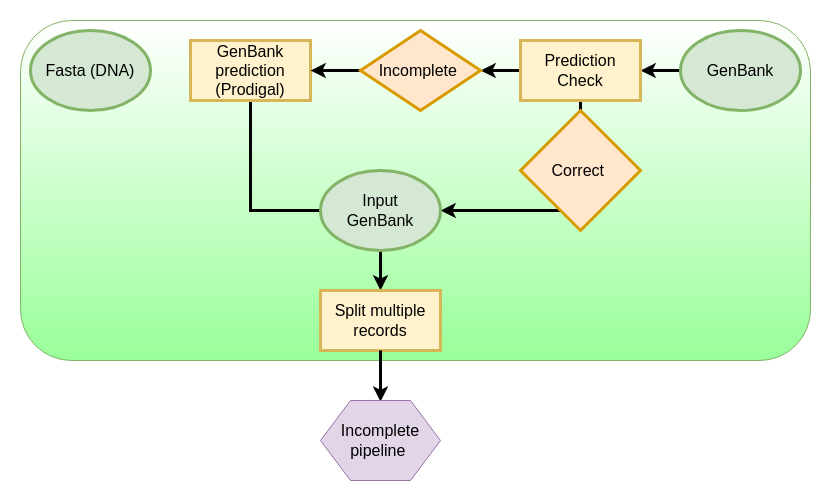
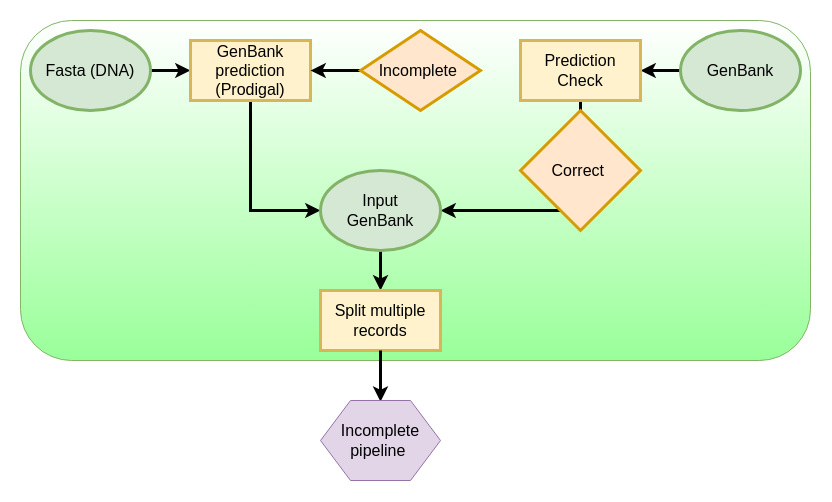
edge "Fasta (DNA)" -> "GenBank prediction(Prodigal)": added
edge "Prediction Check" -> "Incomplete": removed
edge "GenBank prediction(Prodigal)" -- "InputGenBank": arrowhead none -> classic
